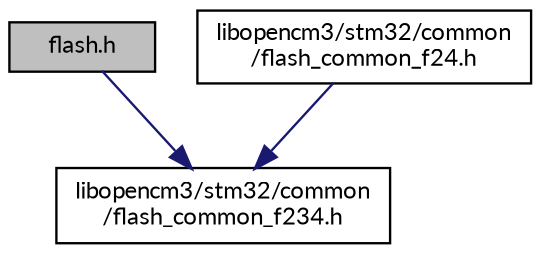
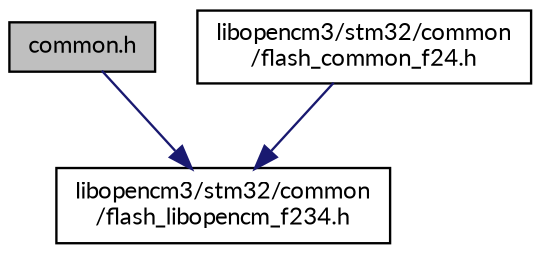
node "flash.h": label "flash.h" -> "common.h"
node "libopencm3/stm32/common /flash_common_f234.h": label "libopencm3/stm32/common /flash_common_f234.h" -> "libopencm3/stm32/common /flash_libopencm_f234.h"
